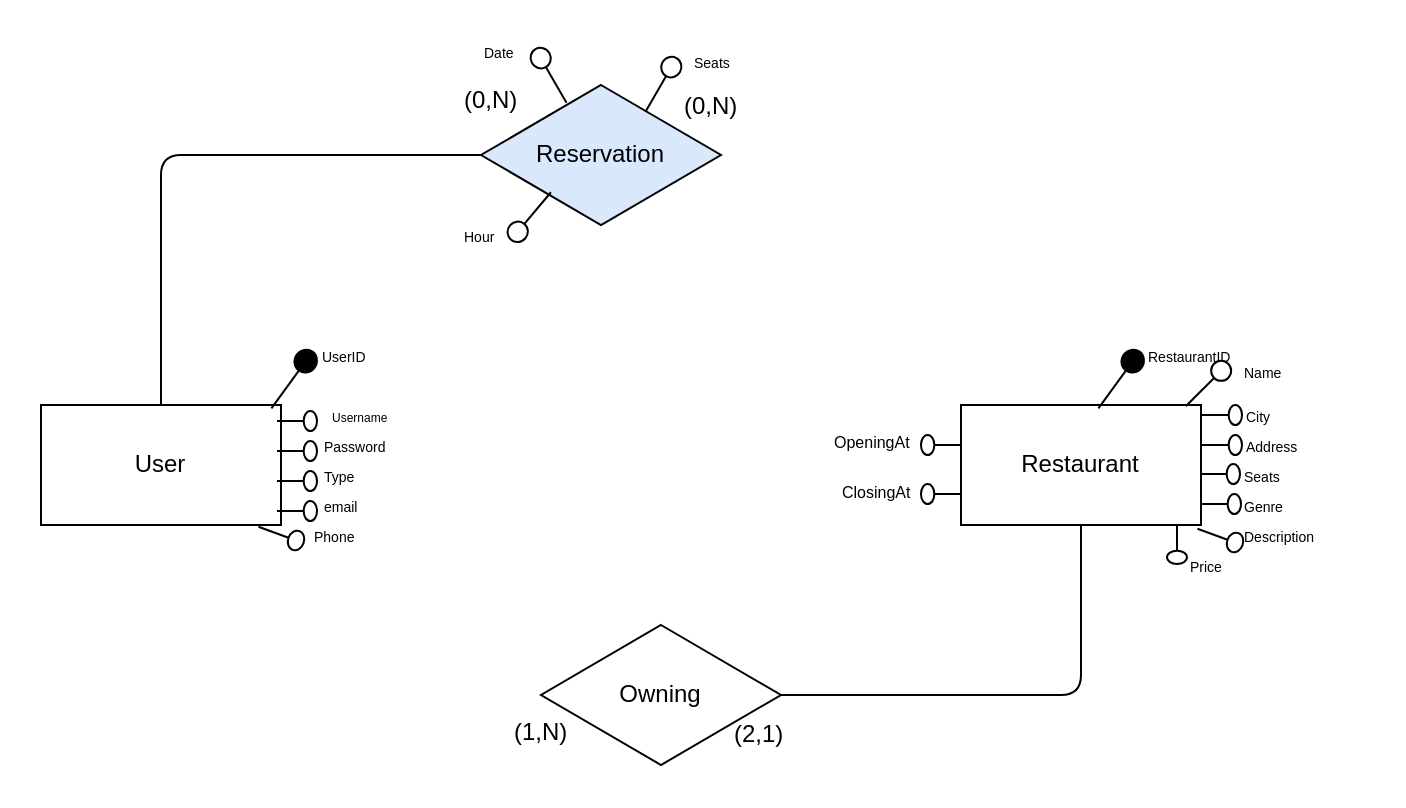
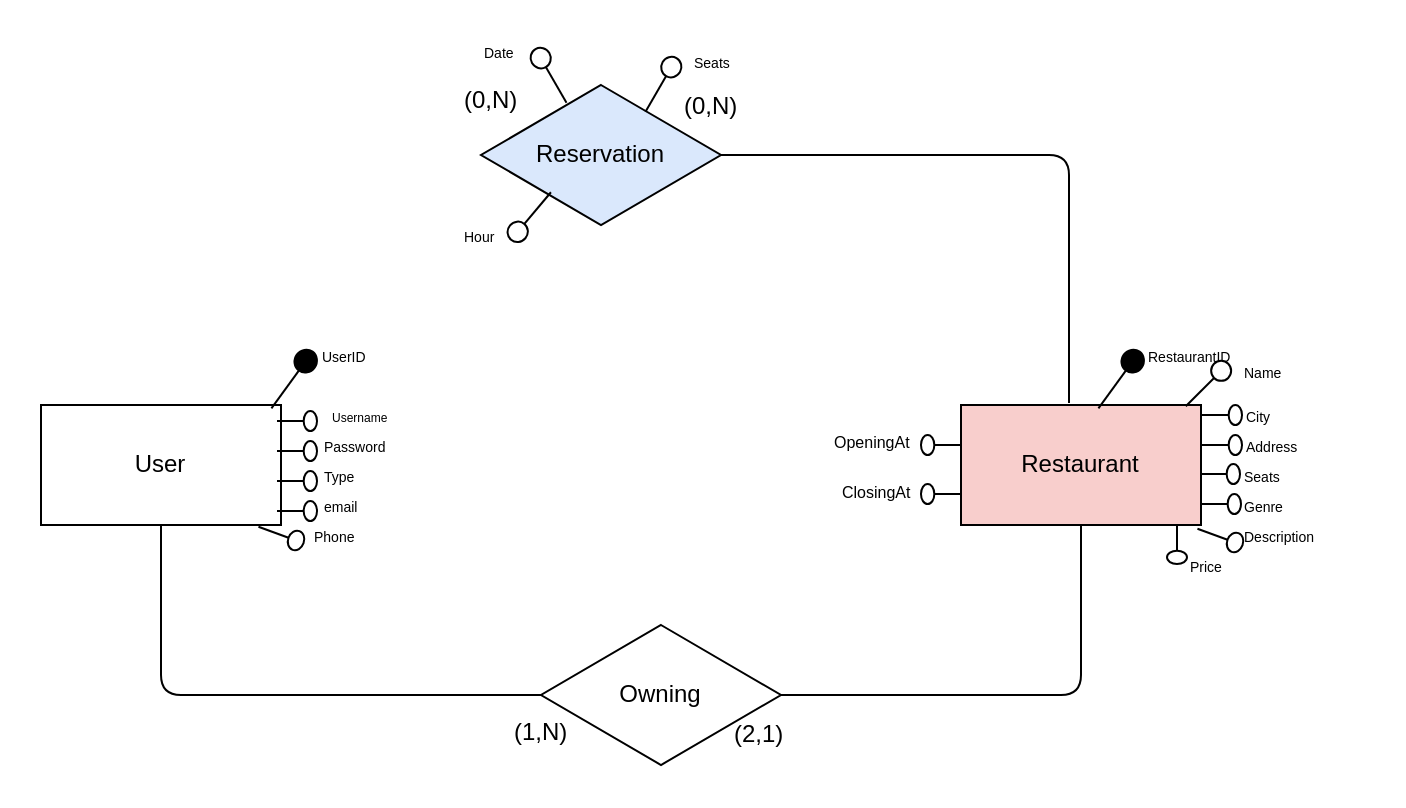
edge "Reservation" -- "User": removed
edge "Reservation" -- "Restaurant": added
node "Restaurant": fillcolor #ffffff -> #f8cecc
edge "User" -- "Owning": added
